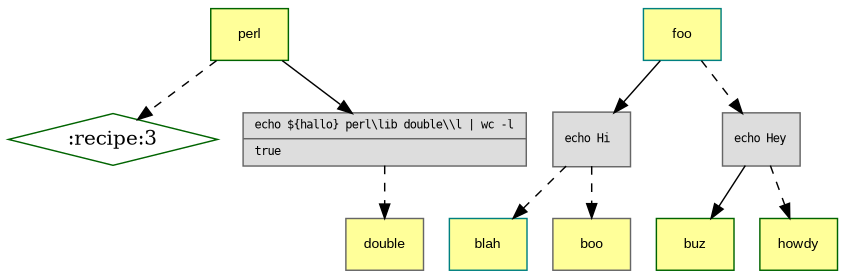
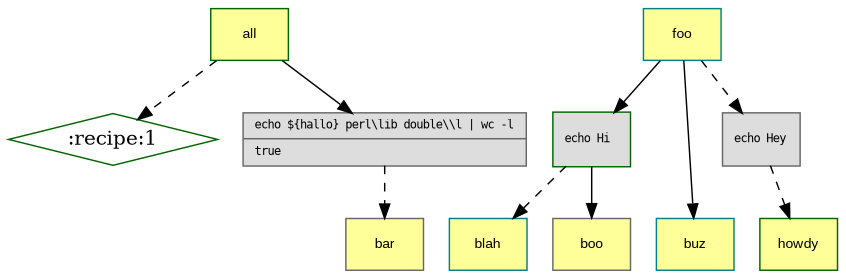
node "perl": label "perl" -> "all"
node ":recipe:3": label ":recipe:3" -> ":recipe:1"
node "echo Hi": color gray40 -> darkgreen
edge "echo Hi" -> "boo": style dashed -> solid
edge "echo Hey" -> "buz": now "foo" -> "buz"
node "double": label "double" -> "bar"
node "buz": color darkgreen -> teal
